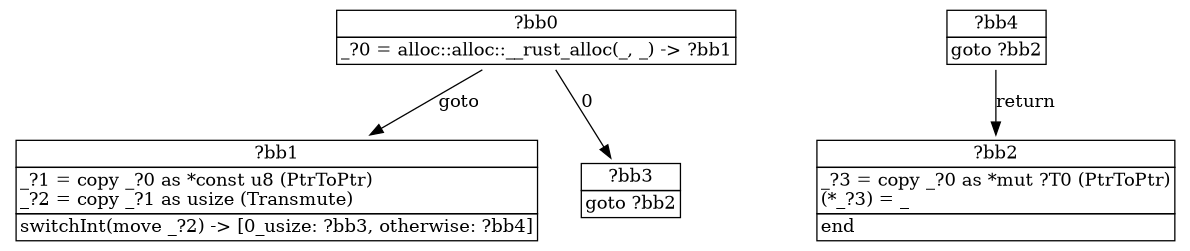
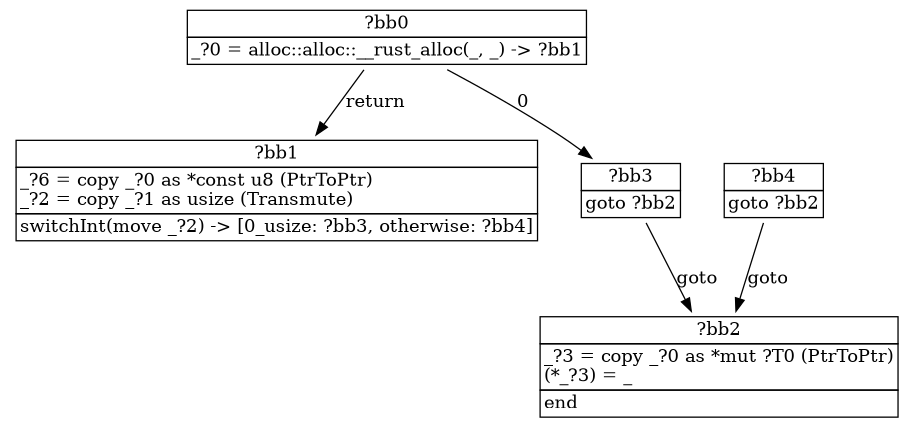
edge "?bb0" -> "?bb1": label "goto" -> "return"
edge "?bb4" -> "?bb2": label "return" -> "goto"
node "?bb1": text "_?1 = copy _?0 as *const u8 (PtrToPtr)" -> "_?6 = copy _?0 as *const u8 (PtrToPtr)"
edge "?bb3" -> "?bb2": added, label "goto"
